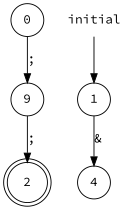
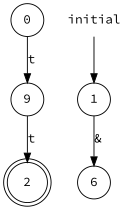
edge "0" -> "9": label ";" -> "t"
edge "9" -> "2": label ";" -> "t"
node "4": label "4" -> "6"
